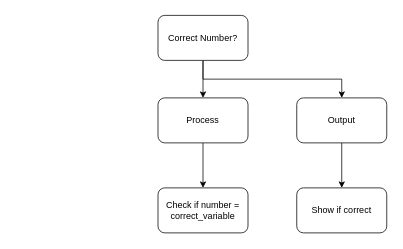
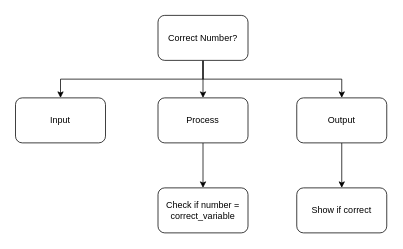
edge "Correct Number?" -> "Input": added
node "Input": added
